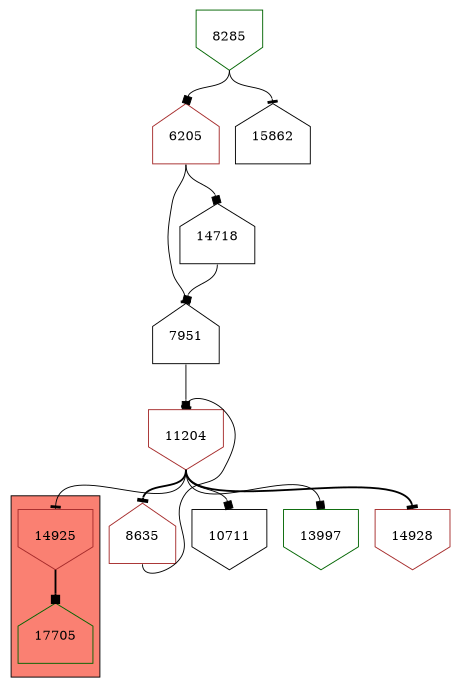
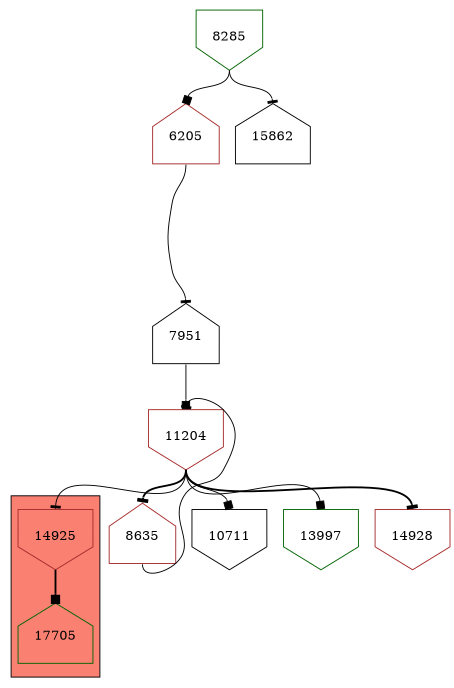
node "14718": removed
